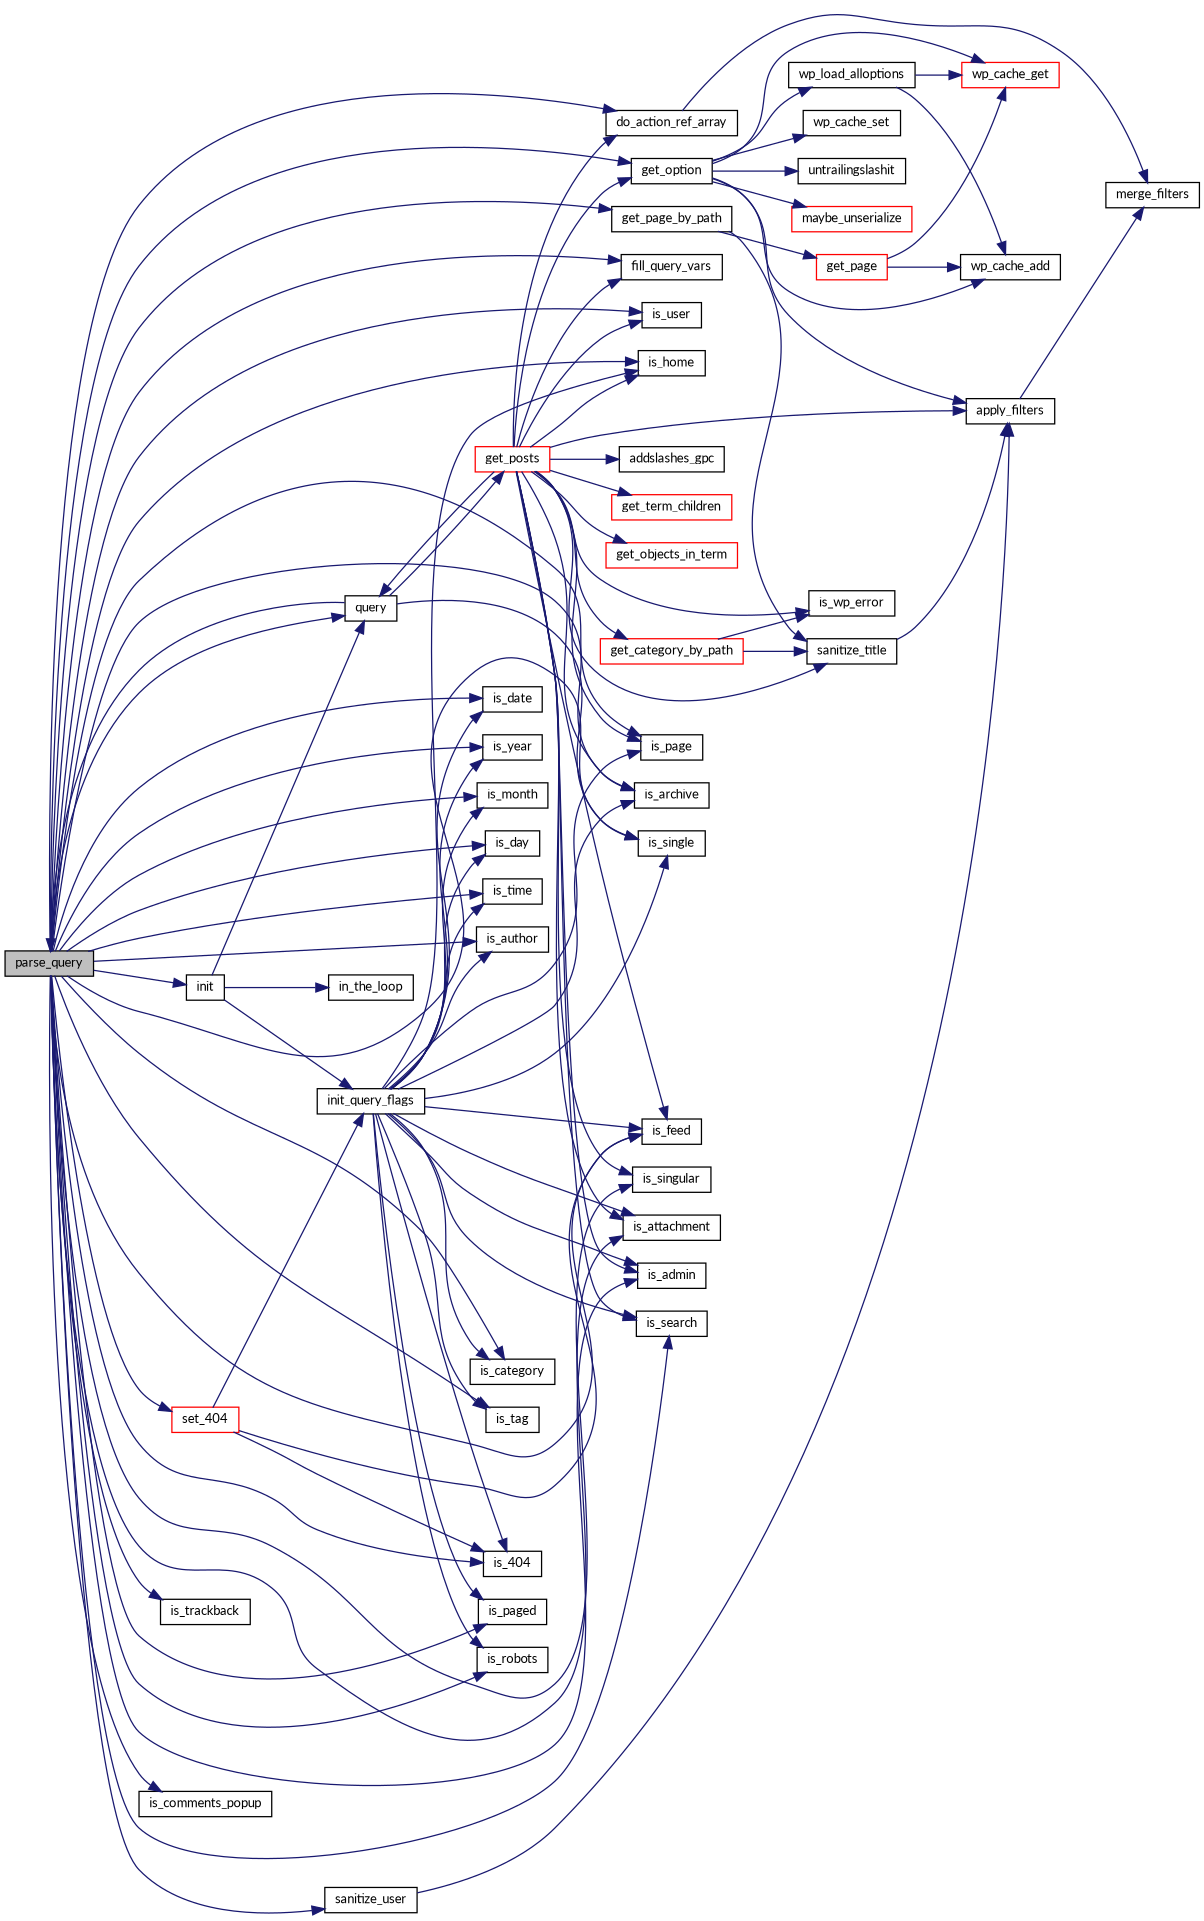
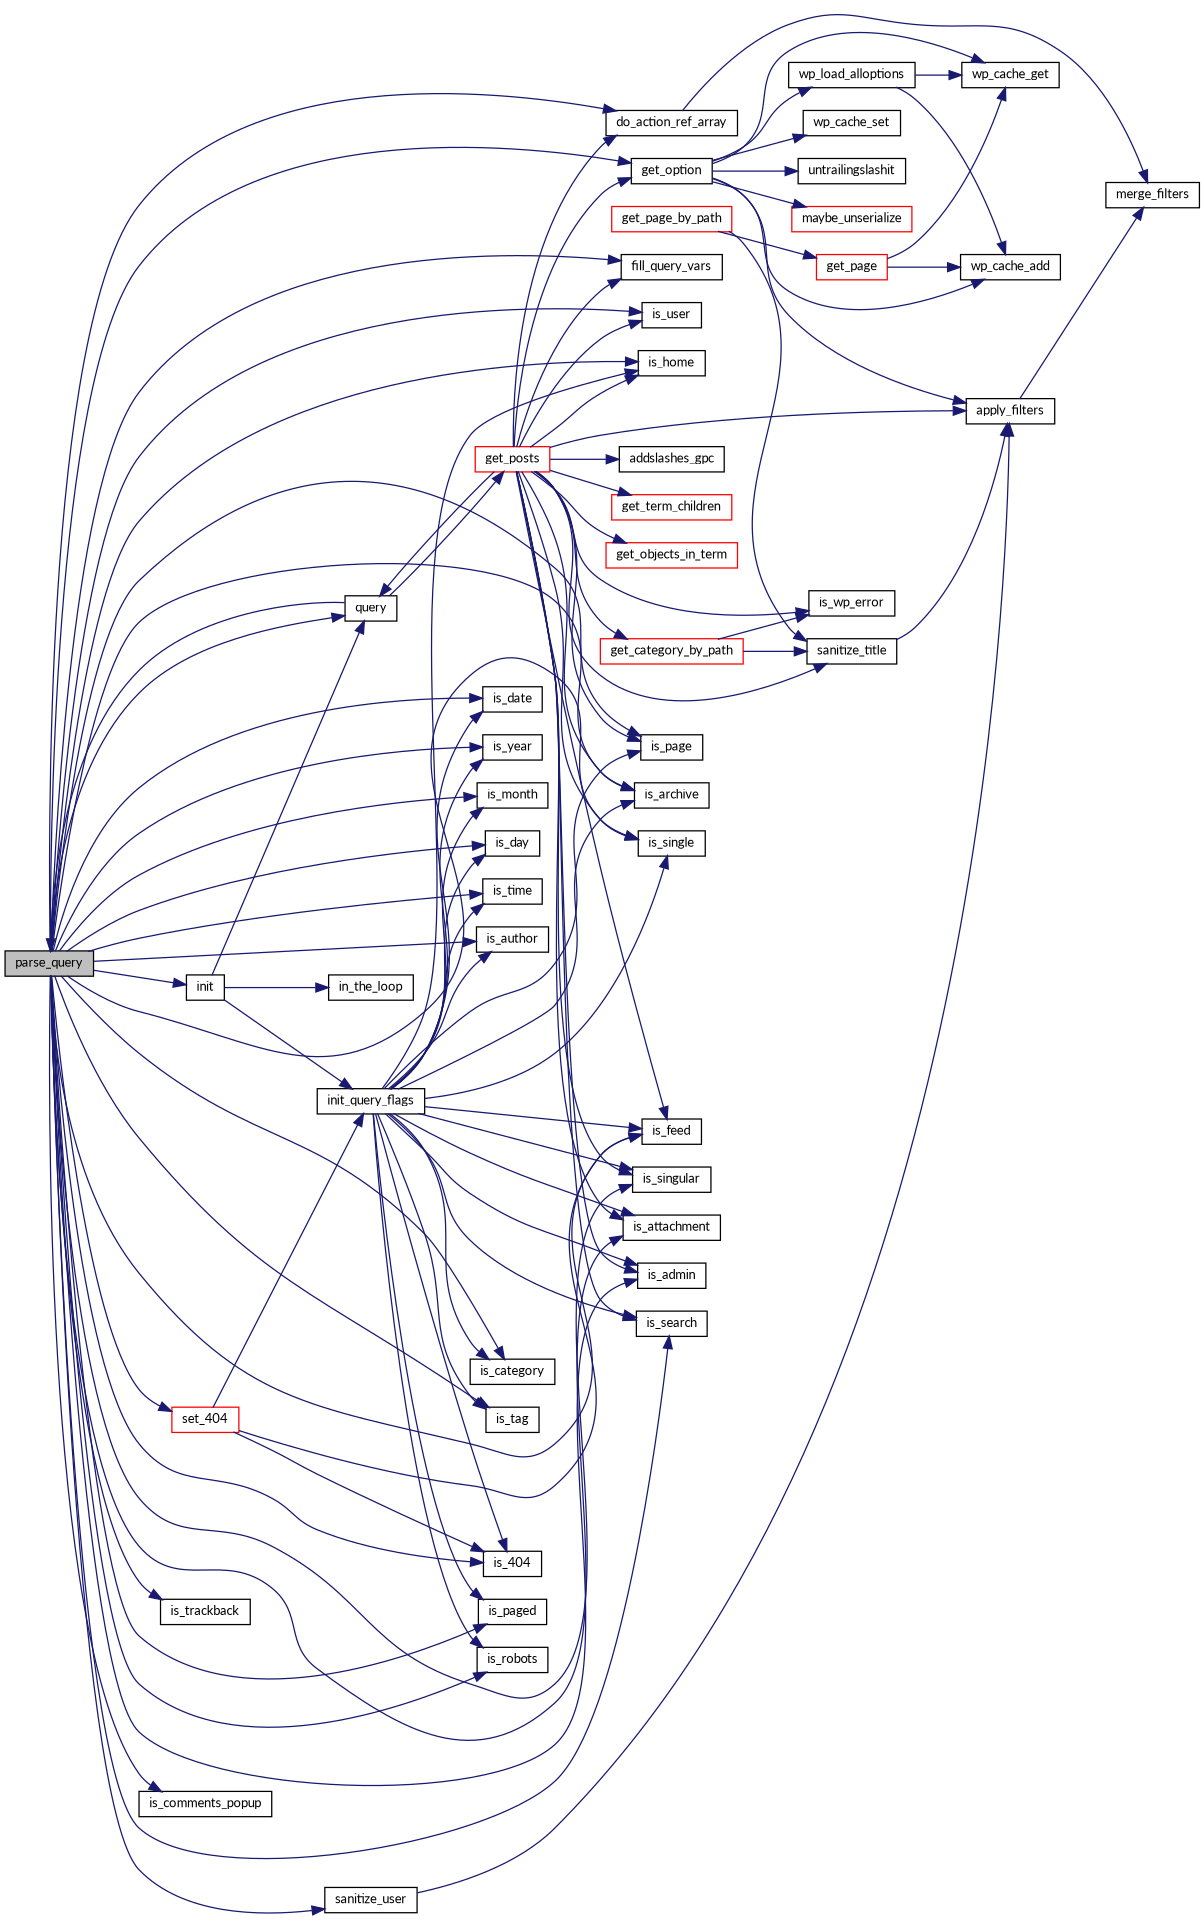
node "wp_cache_get": color red -> black
node "get_page_by_path": color black -> red
edge "parse_query" -> "get_page_by_path": removed
edge "query" -> "is_single": now "get_posts" -> "is_single"
edge "init_query_flags" -> "is_singular": added
